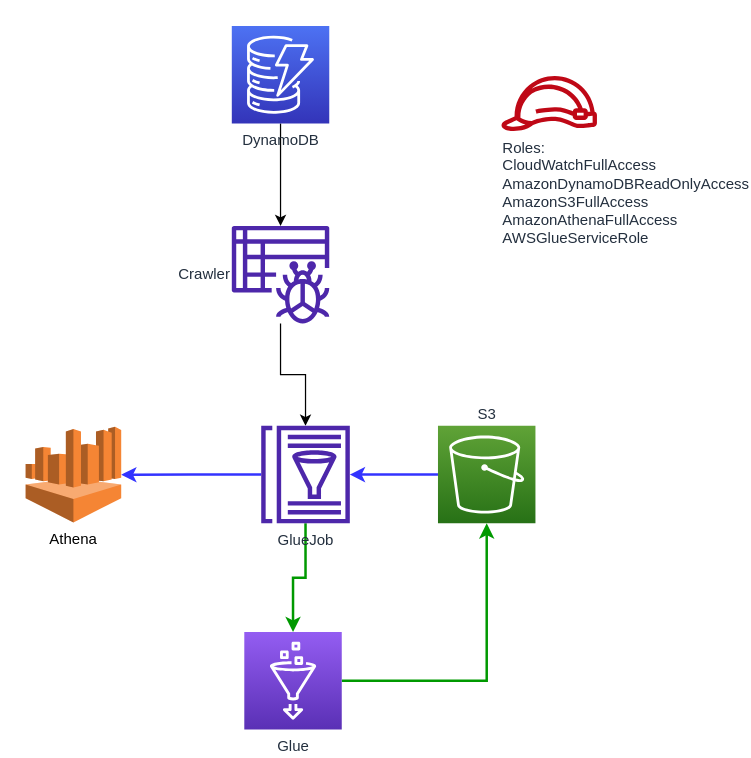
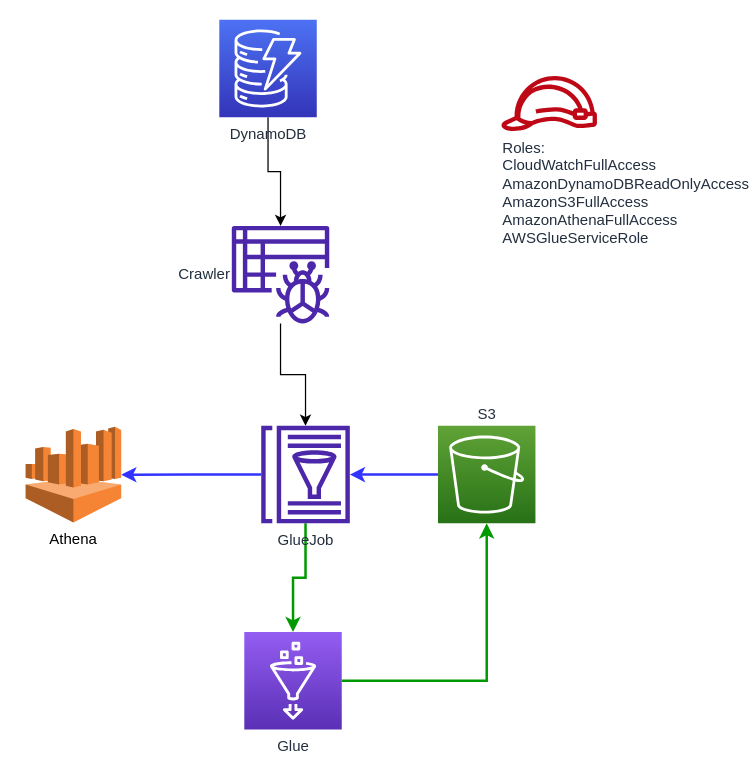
node "DynamoDB": moved (281, 74) -> (268, 68)
